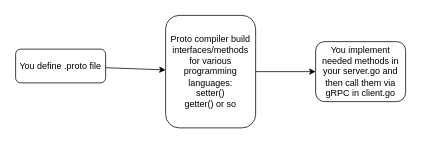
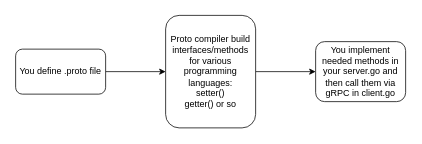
node "You define .proto file": size 90x34 -> 90x45
